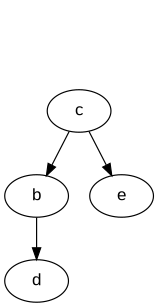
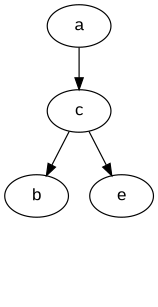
node "a": added
node "d": removed
